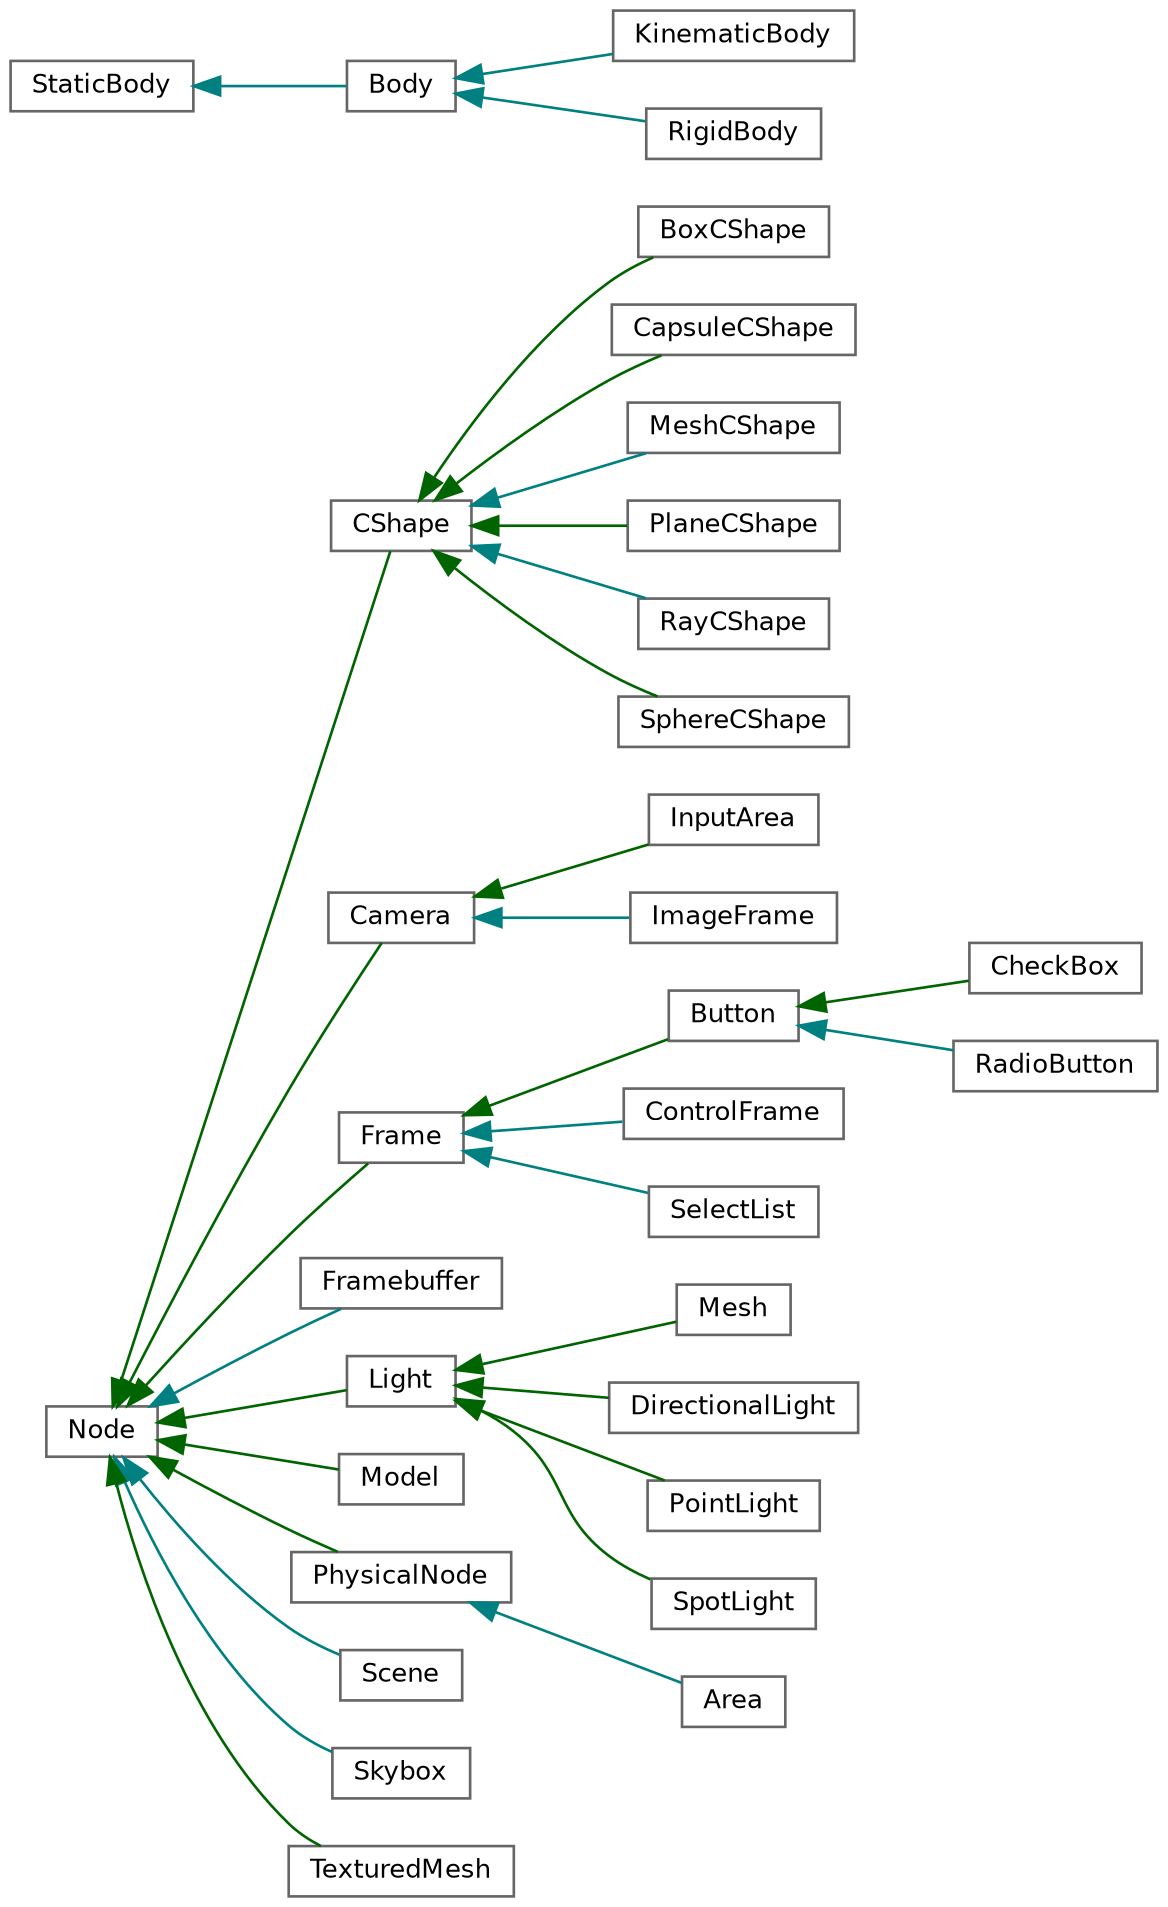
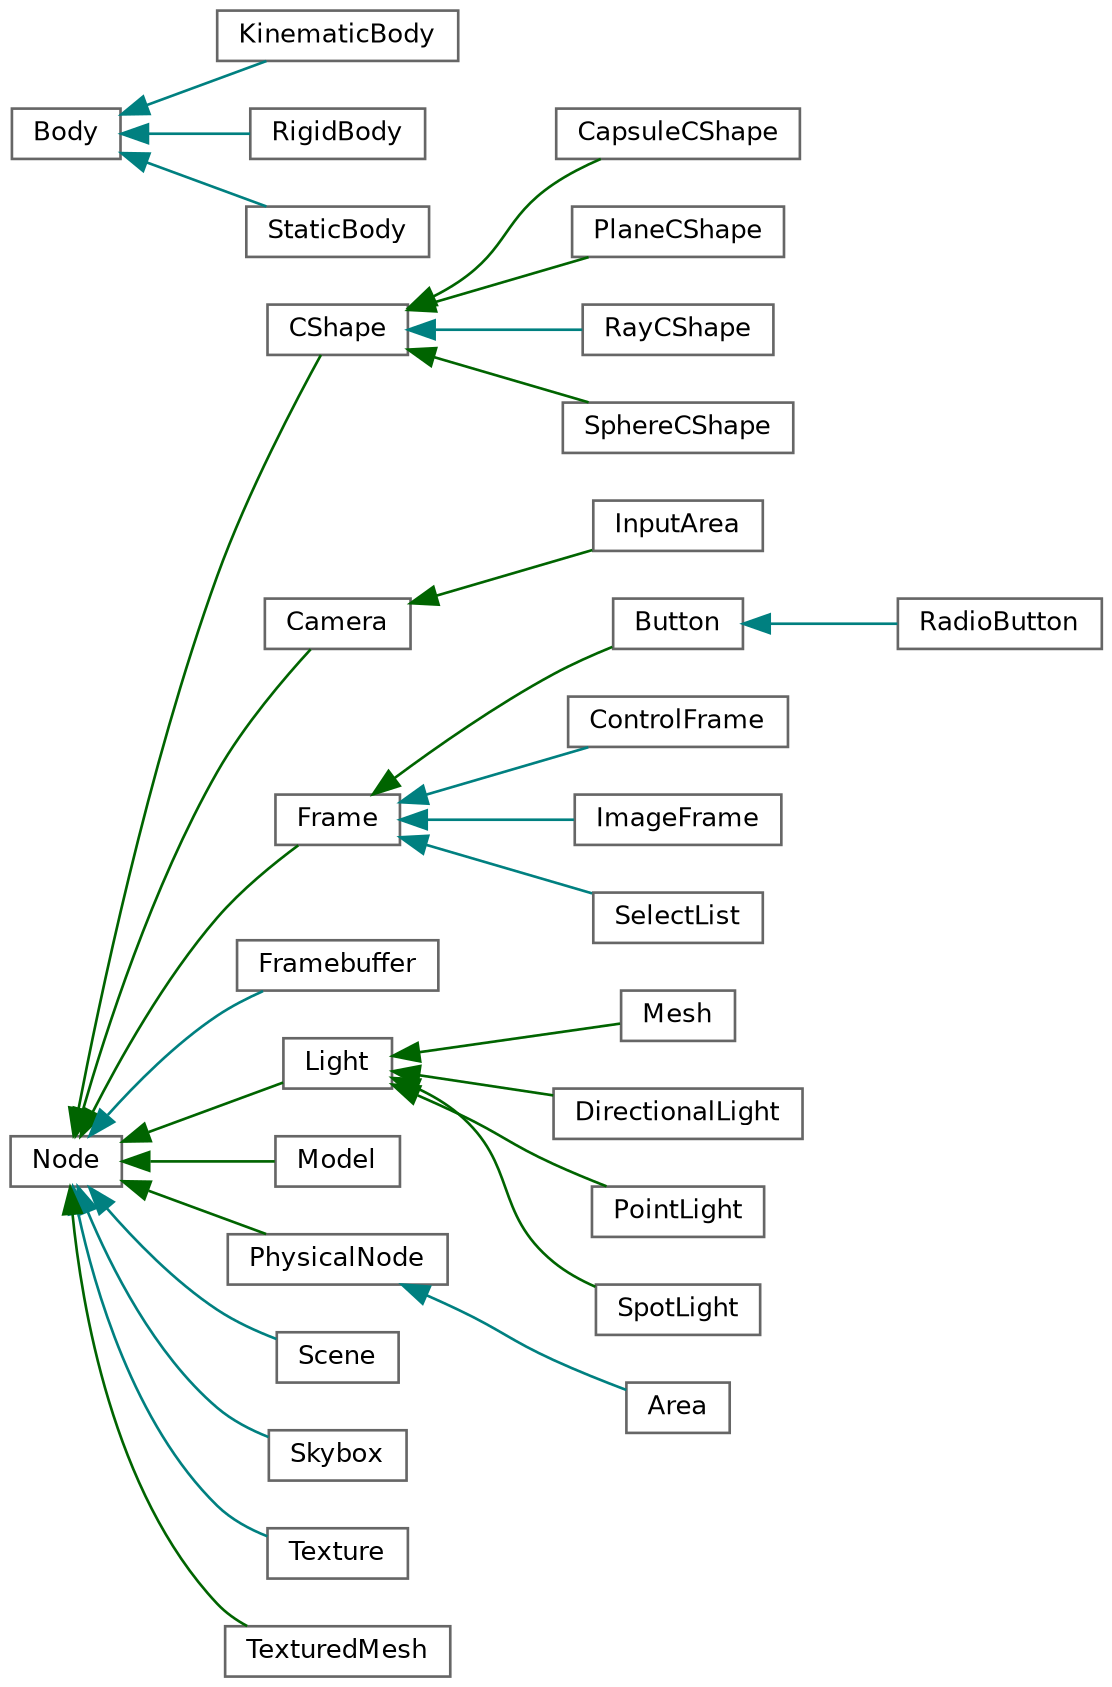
edge "Body" -> "StaticBody": reversed
node "BoxCShape": removed
node "MeshCShape": removed
edge "ImageFrame" -> "Camera": now "ImageFrame" -> "Frame"
node "CheckBox": removed
node "Texture": added
